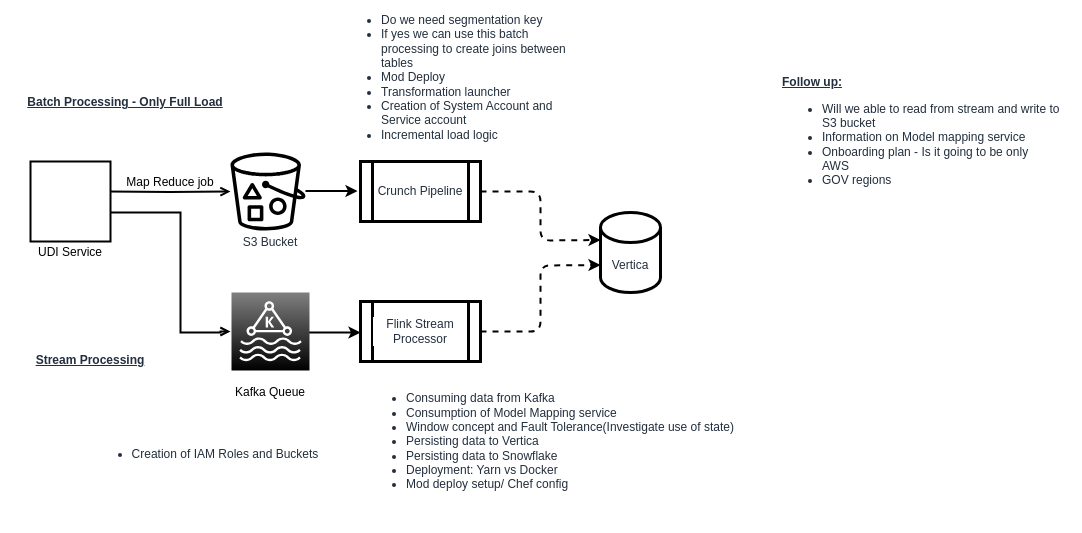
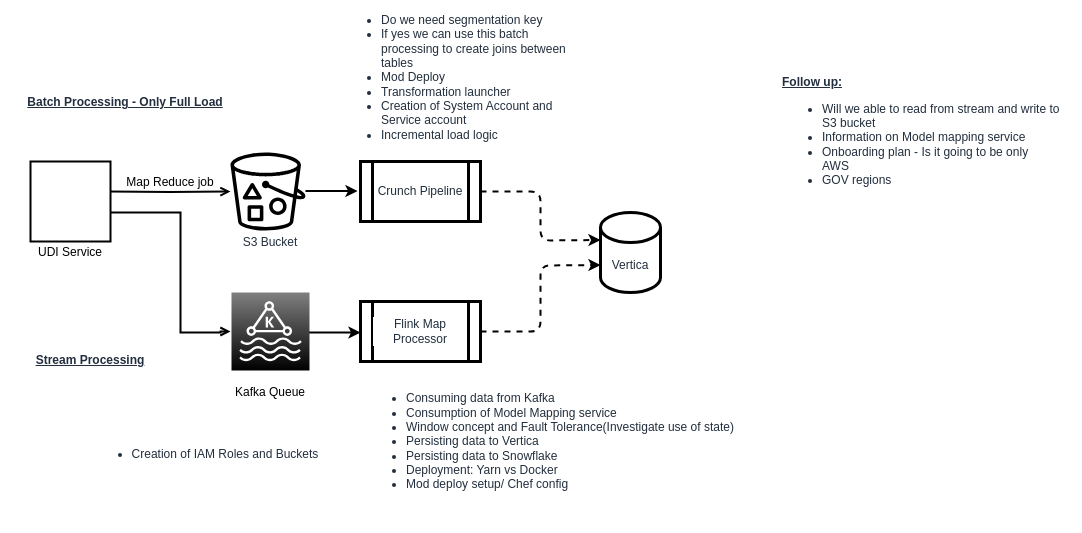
node "Flink Stream Processor": label "Flink Stream Processor" -> "Flink Map Processor"
